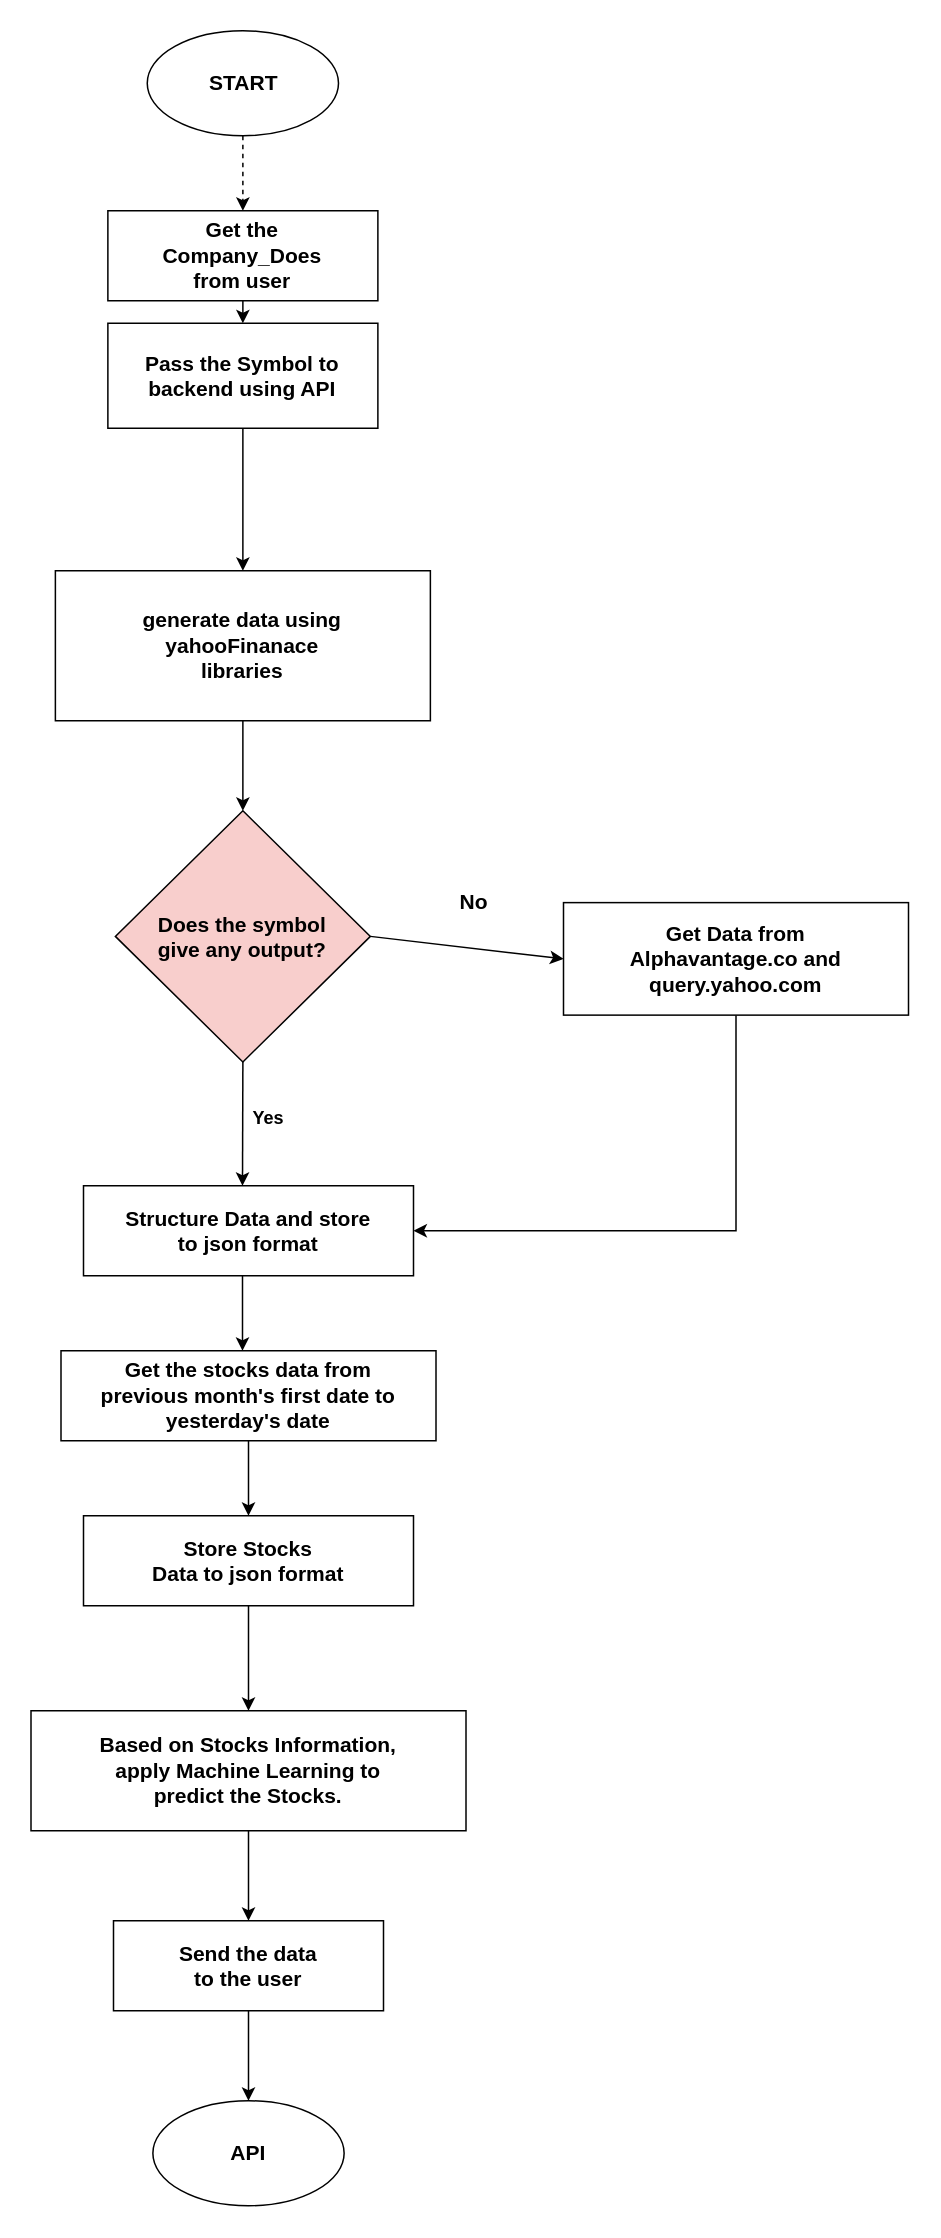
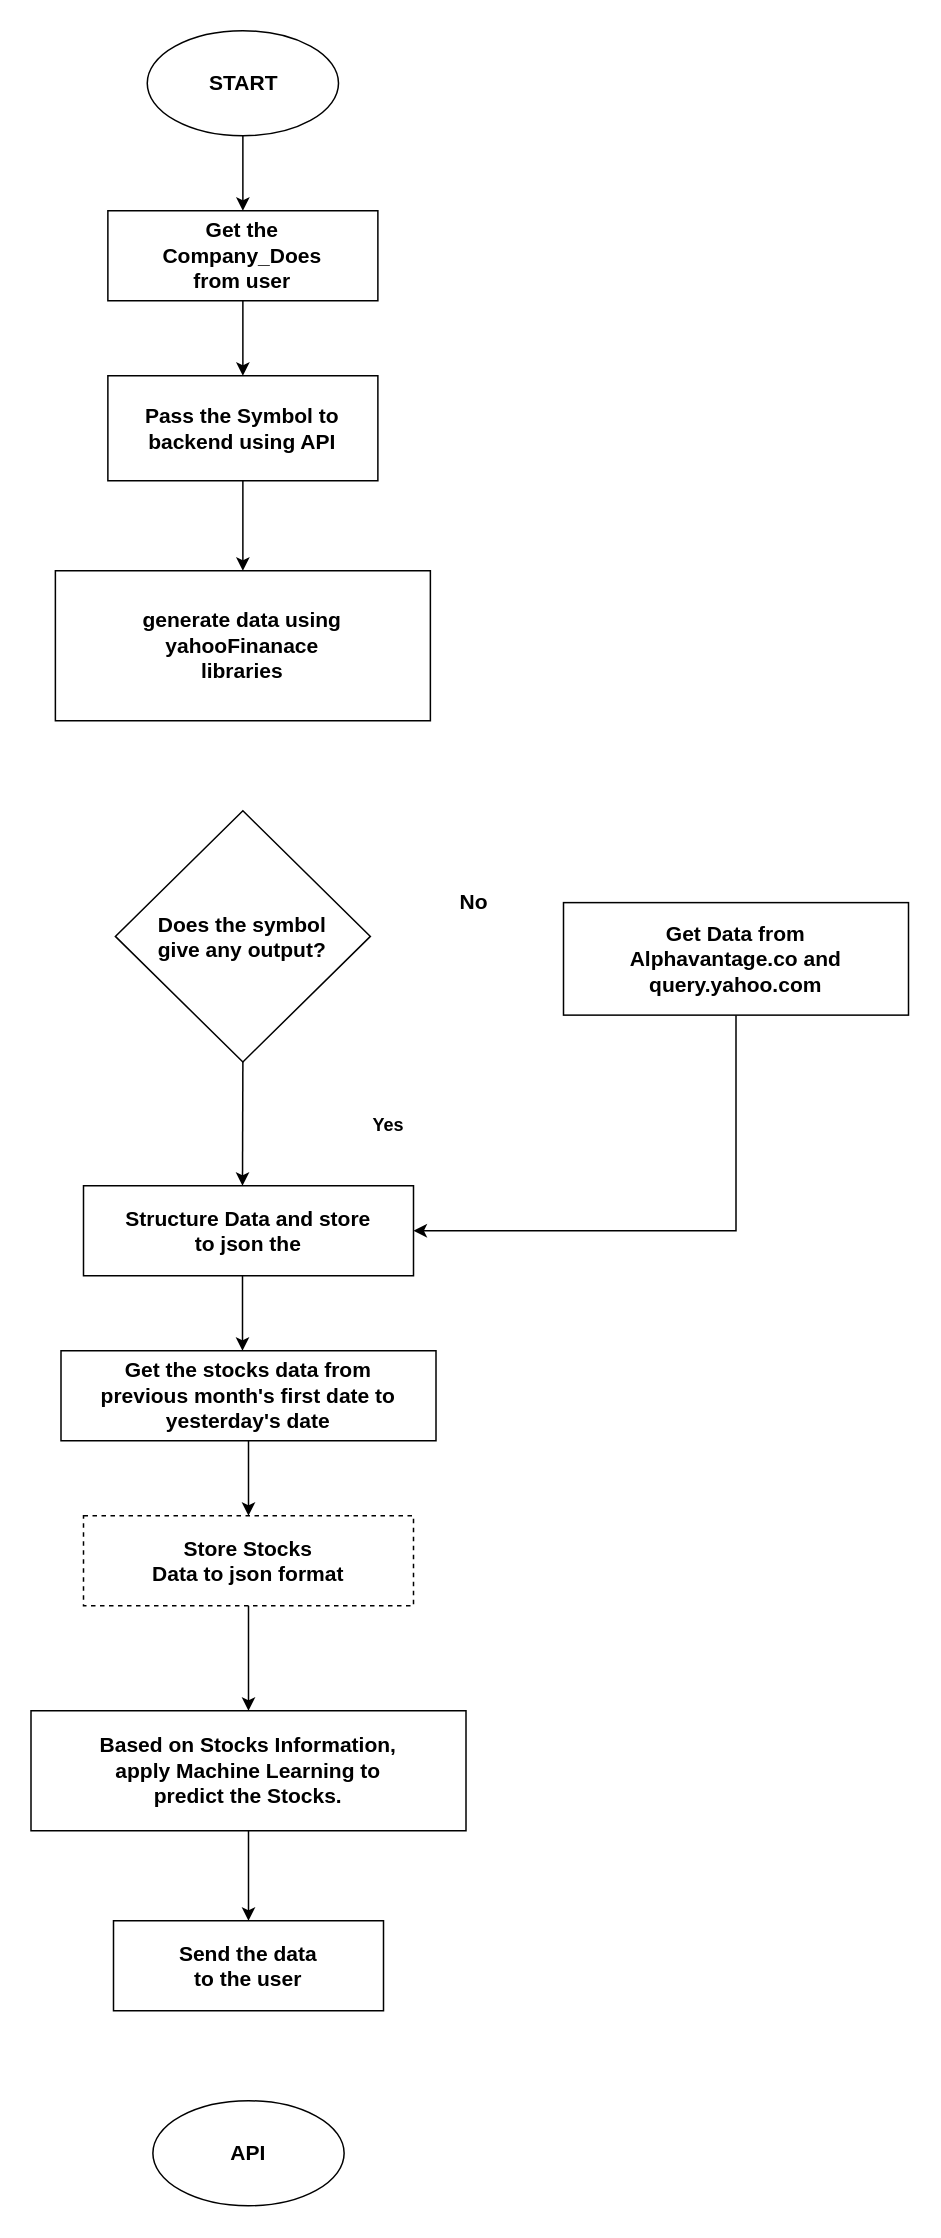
edge "START" -> "Get the Company_Does from user": style dashed -> solid
node "Pass the Symbol to backend using API": moved (243, 376) -> (243, 428)
edge "generate data using yahooFinanacelibraries" -> "Does the symbol give any output?": removed
node "Does the symbol give any output?": fillcolor #f8cecc -> #ffffff
edge "Does the symbol give any output?" -> "Get Data from Alphavantage.co and query.yahoo.com": removed
node "Yes": moved (267, 1118) -> (387, 1126)
node "Structure Data and store to json format": label "Structure Data and store to json format" -> "Structure Data and store to json the"
node "Store Stocks Data to json format": style solid -> dashed
edge "Send the data to the user" -> "API": removed
